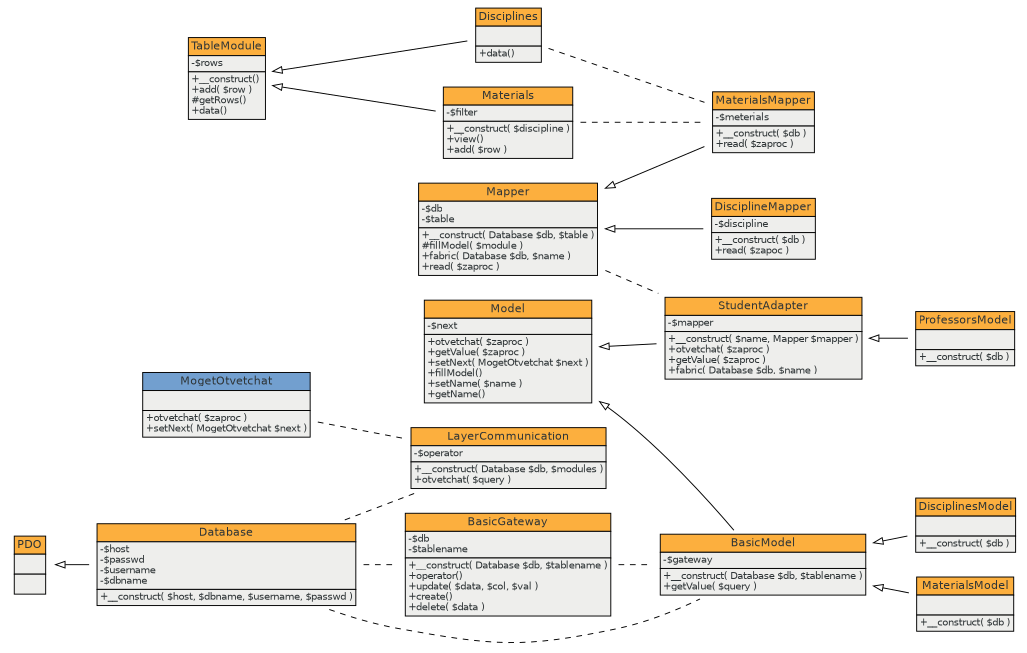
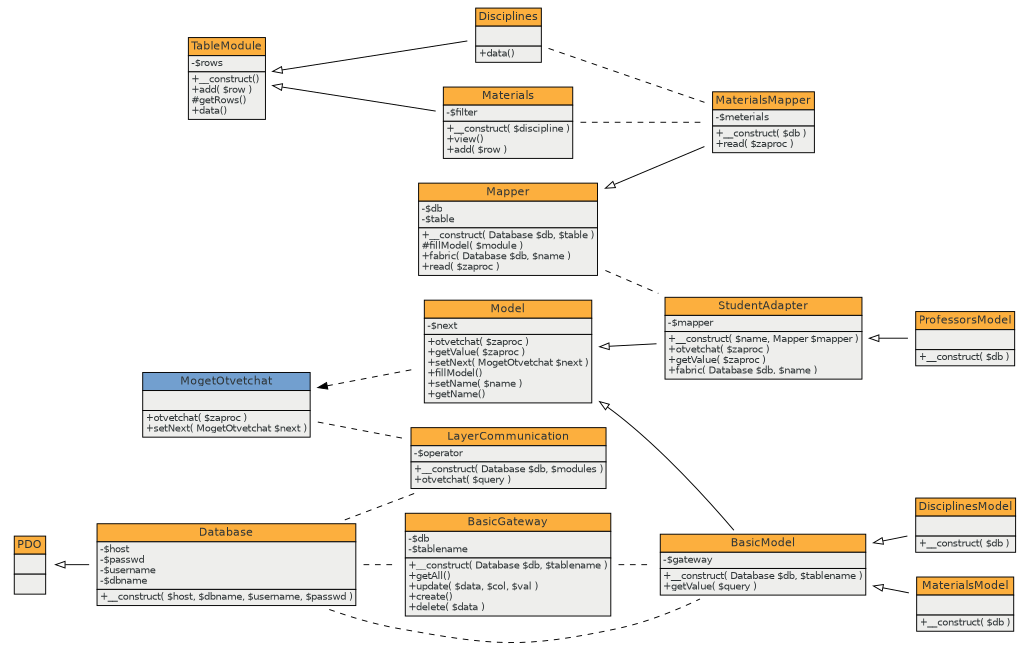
node "DisciplineMapper": removed
edge "Model" -> "MogetOtvetchat": added
node "BasicGateway": text "+operator()" -> "+getAll()"
